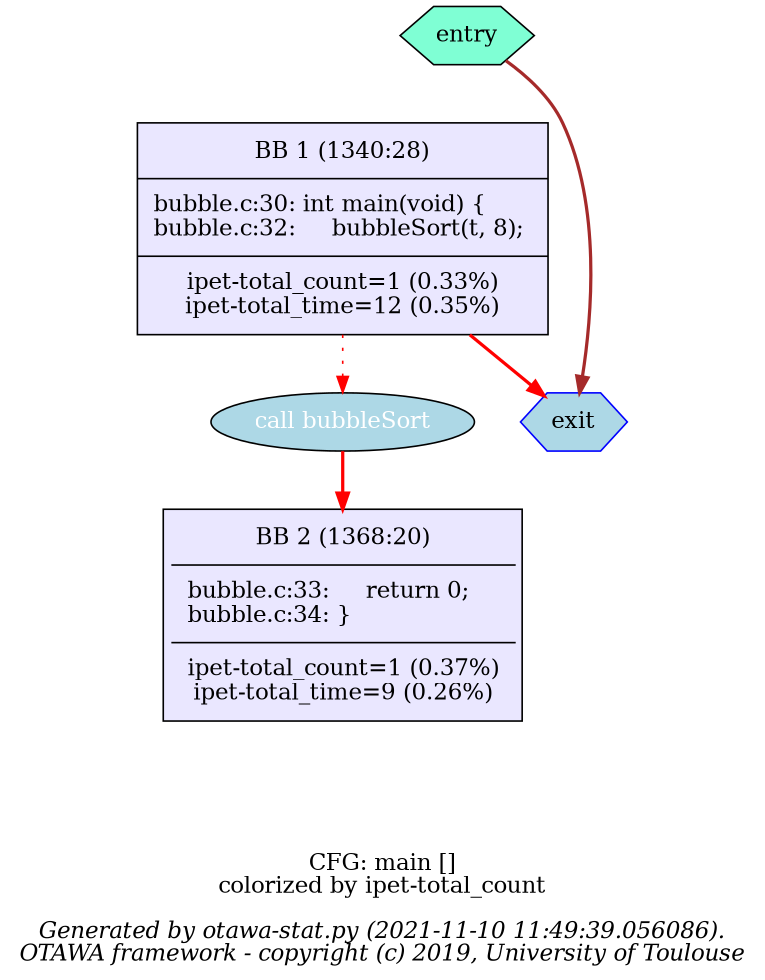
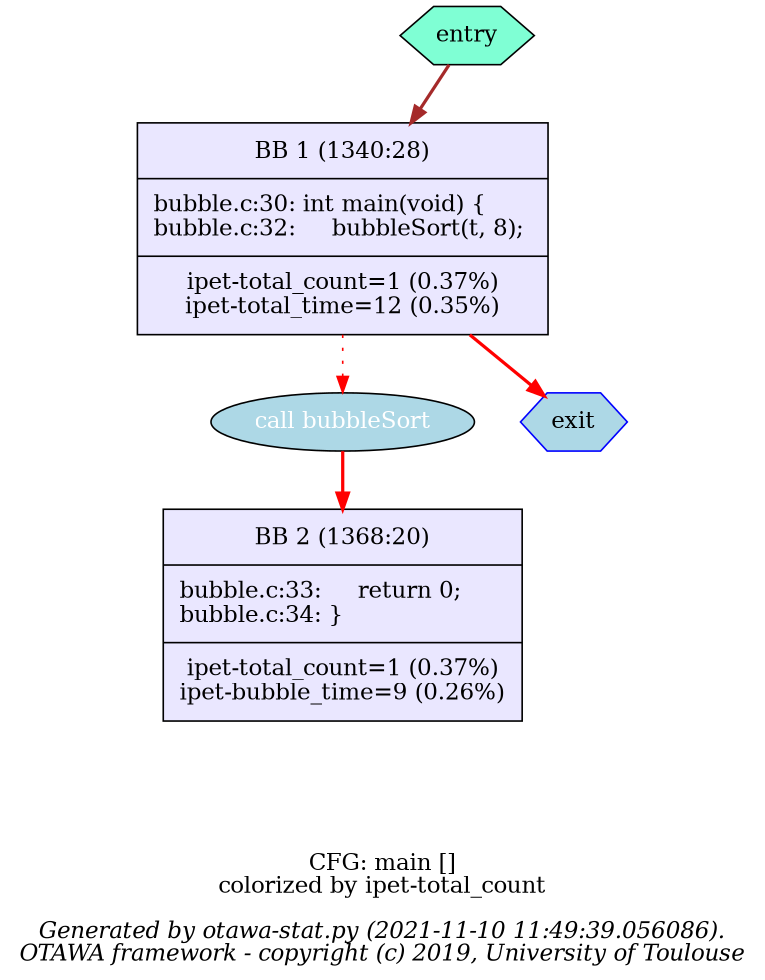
edge "entry" -> "exit": now "entry" -> "BB 1 (1340:28)"
node "BB 1 (1340:28)": text "ipet-total_count=1 (0.33%)" -> "ipet-total_count=1 (0.37%)"
node "BB 2 (1368:20)": text "ipet-total_time=9 (0.26%)" -> "ipet-bubble_time=9 (0.26%)"
